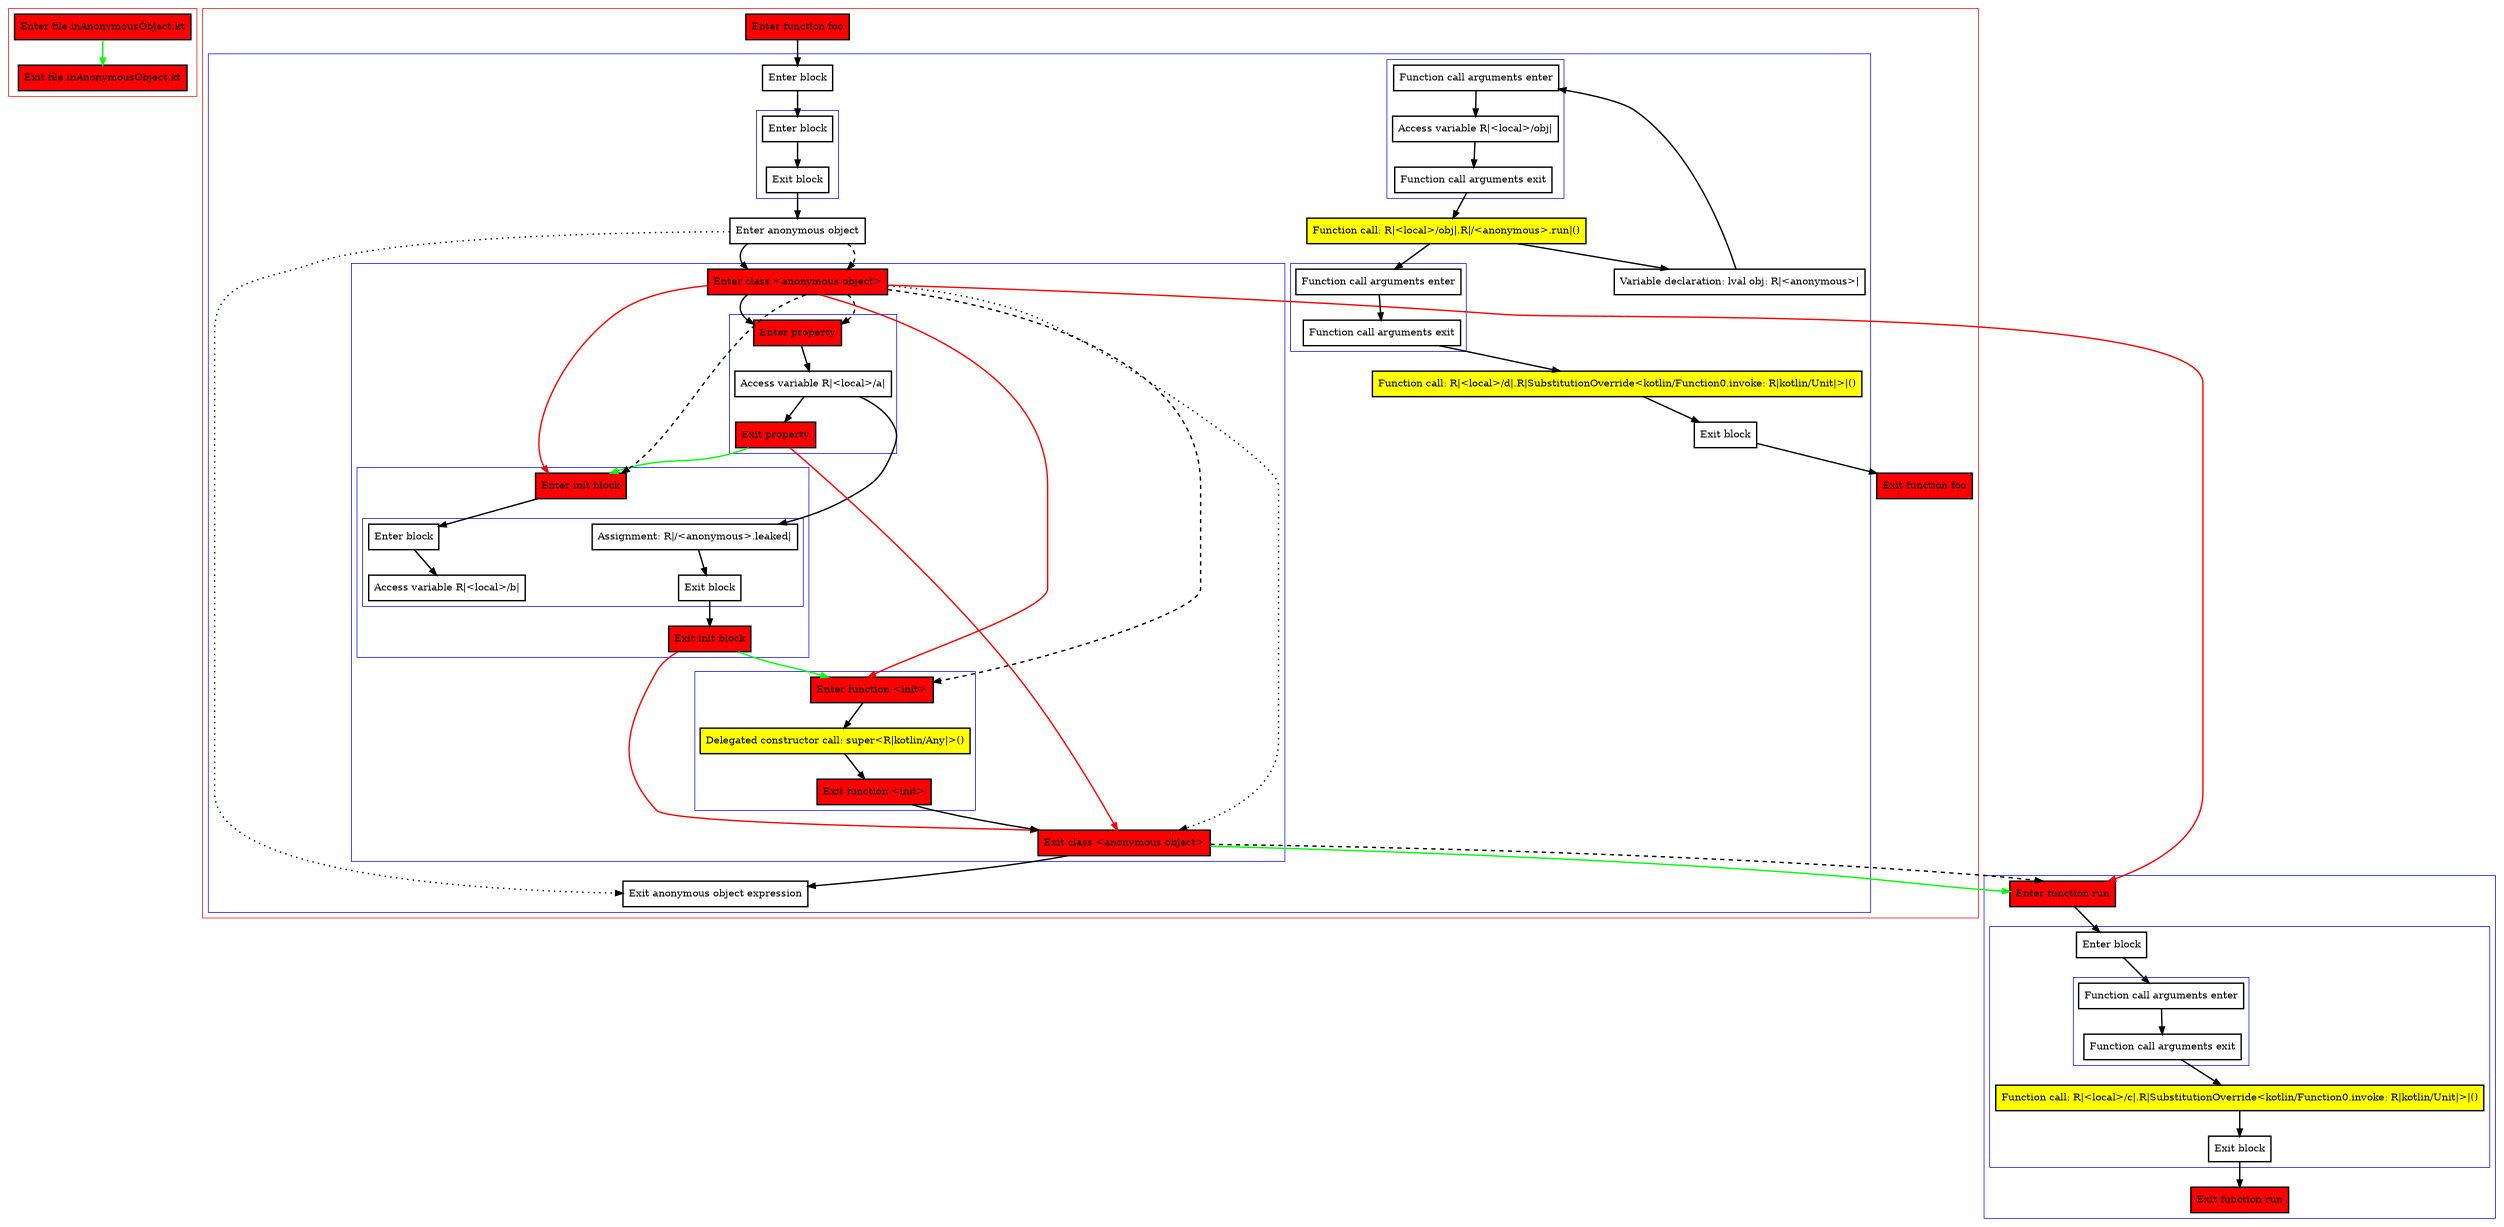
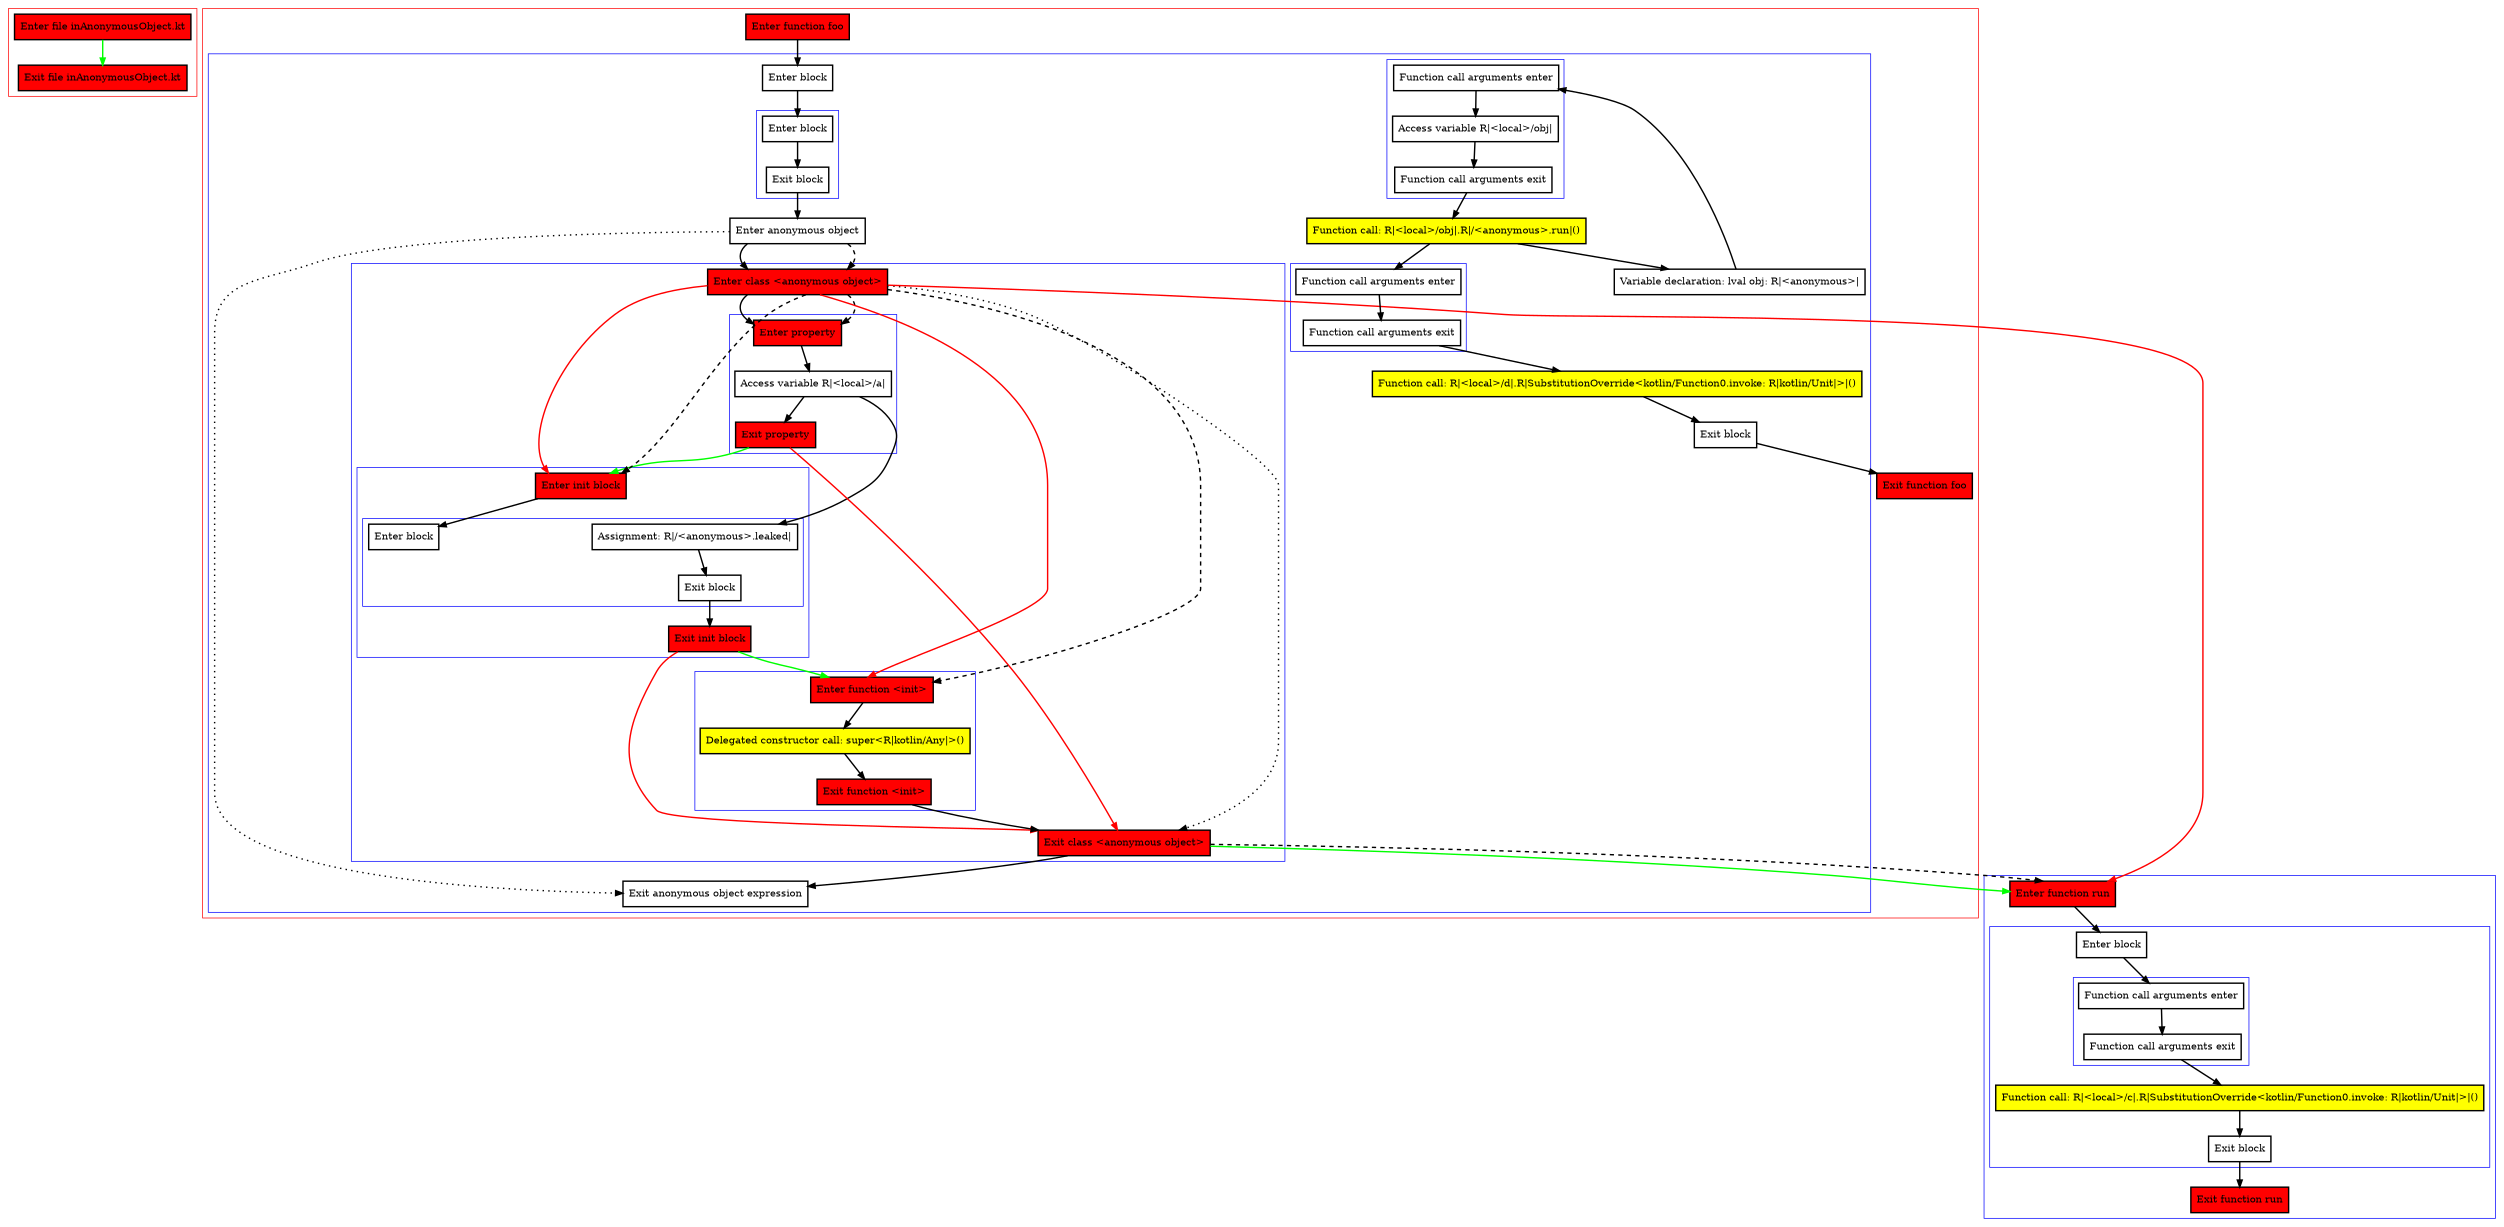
node "Access variable R|<local>/b|": removed
